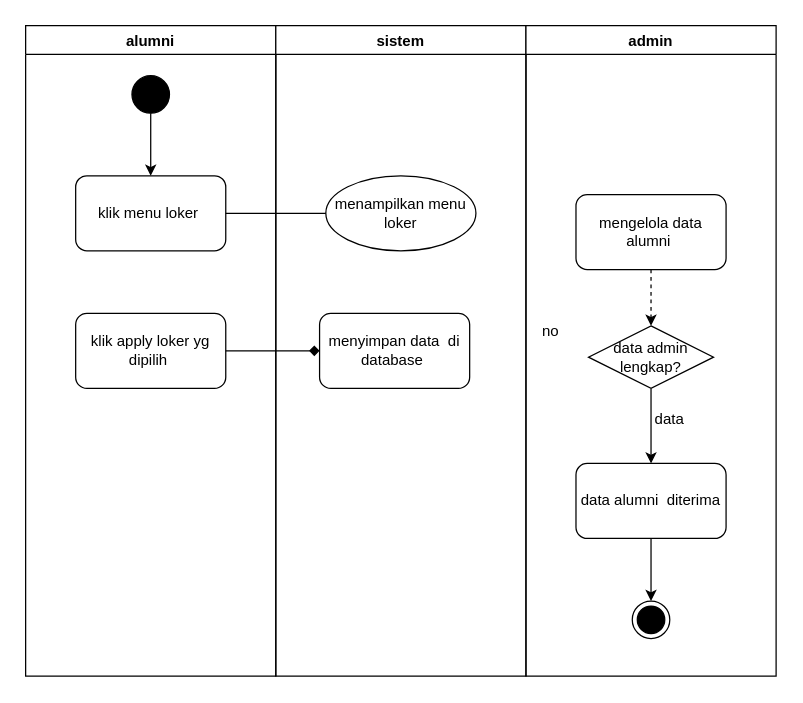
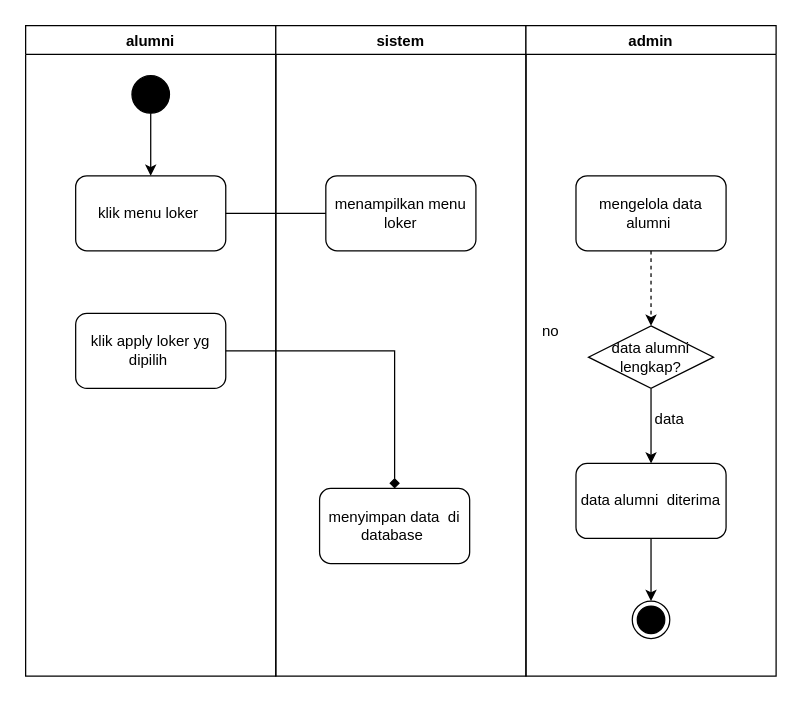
node "menampilkan menu loker": shape ellipse -> rounded rectangle
node "mengelola data alumni": moved (651, 232) -> (651, 213)
node "menyimpan data di database": moved (394, 351) -> (394, 526)
node "data admin lengkap?": label "data admin lengkap?" -> "data alumni lengkap?"
